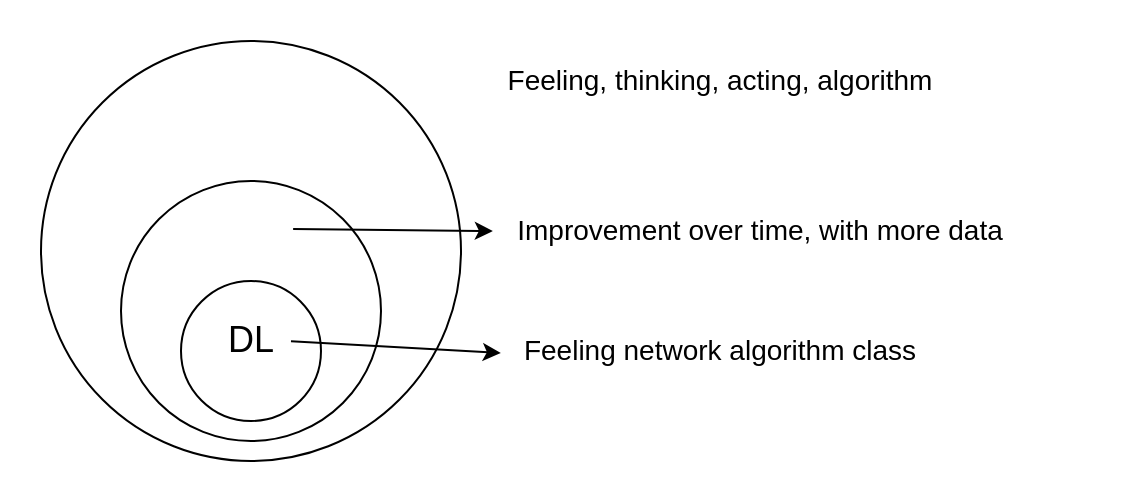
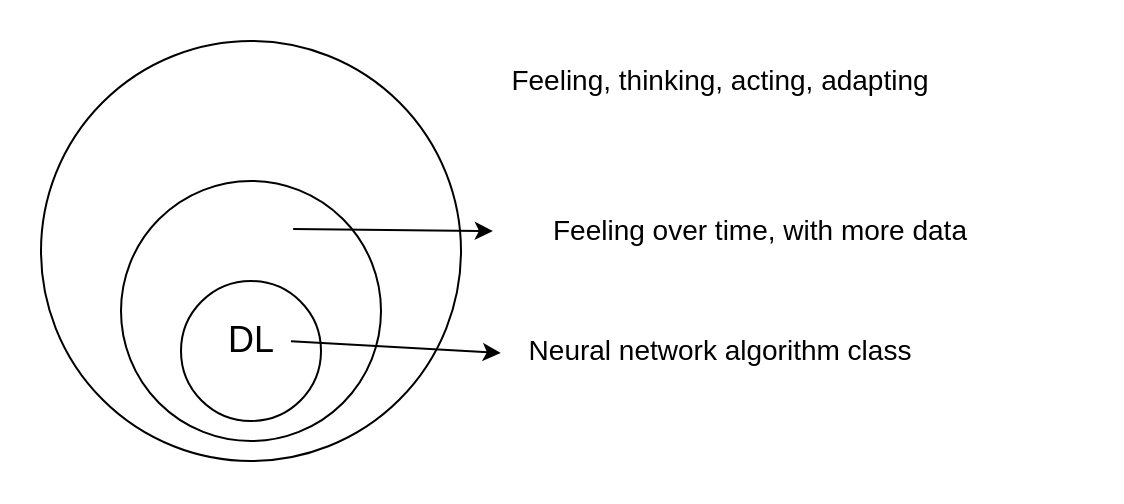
node "Feeling, thinking, acting, algorithm": label "Feeling, thinking, acting, algorithm" -> "Feeling, thinking, acting, adapting"
node "Improvement over time, with more data": label "Improvement over time, with more data" -> "Feeling over time, with more data"
node "Feeling network algorithm class": label "Feeling network algorithm class" -> "Neural network algorithm class"
